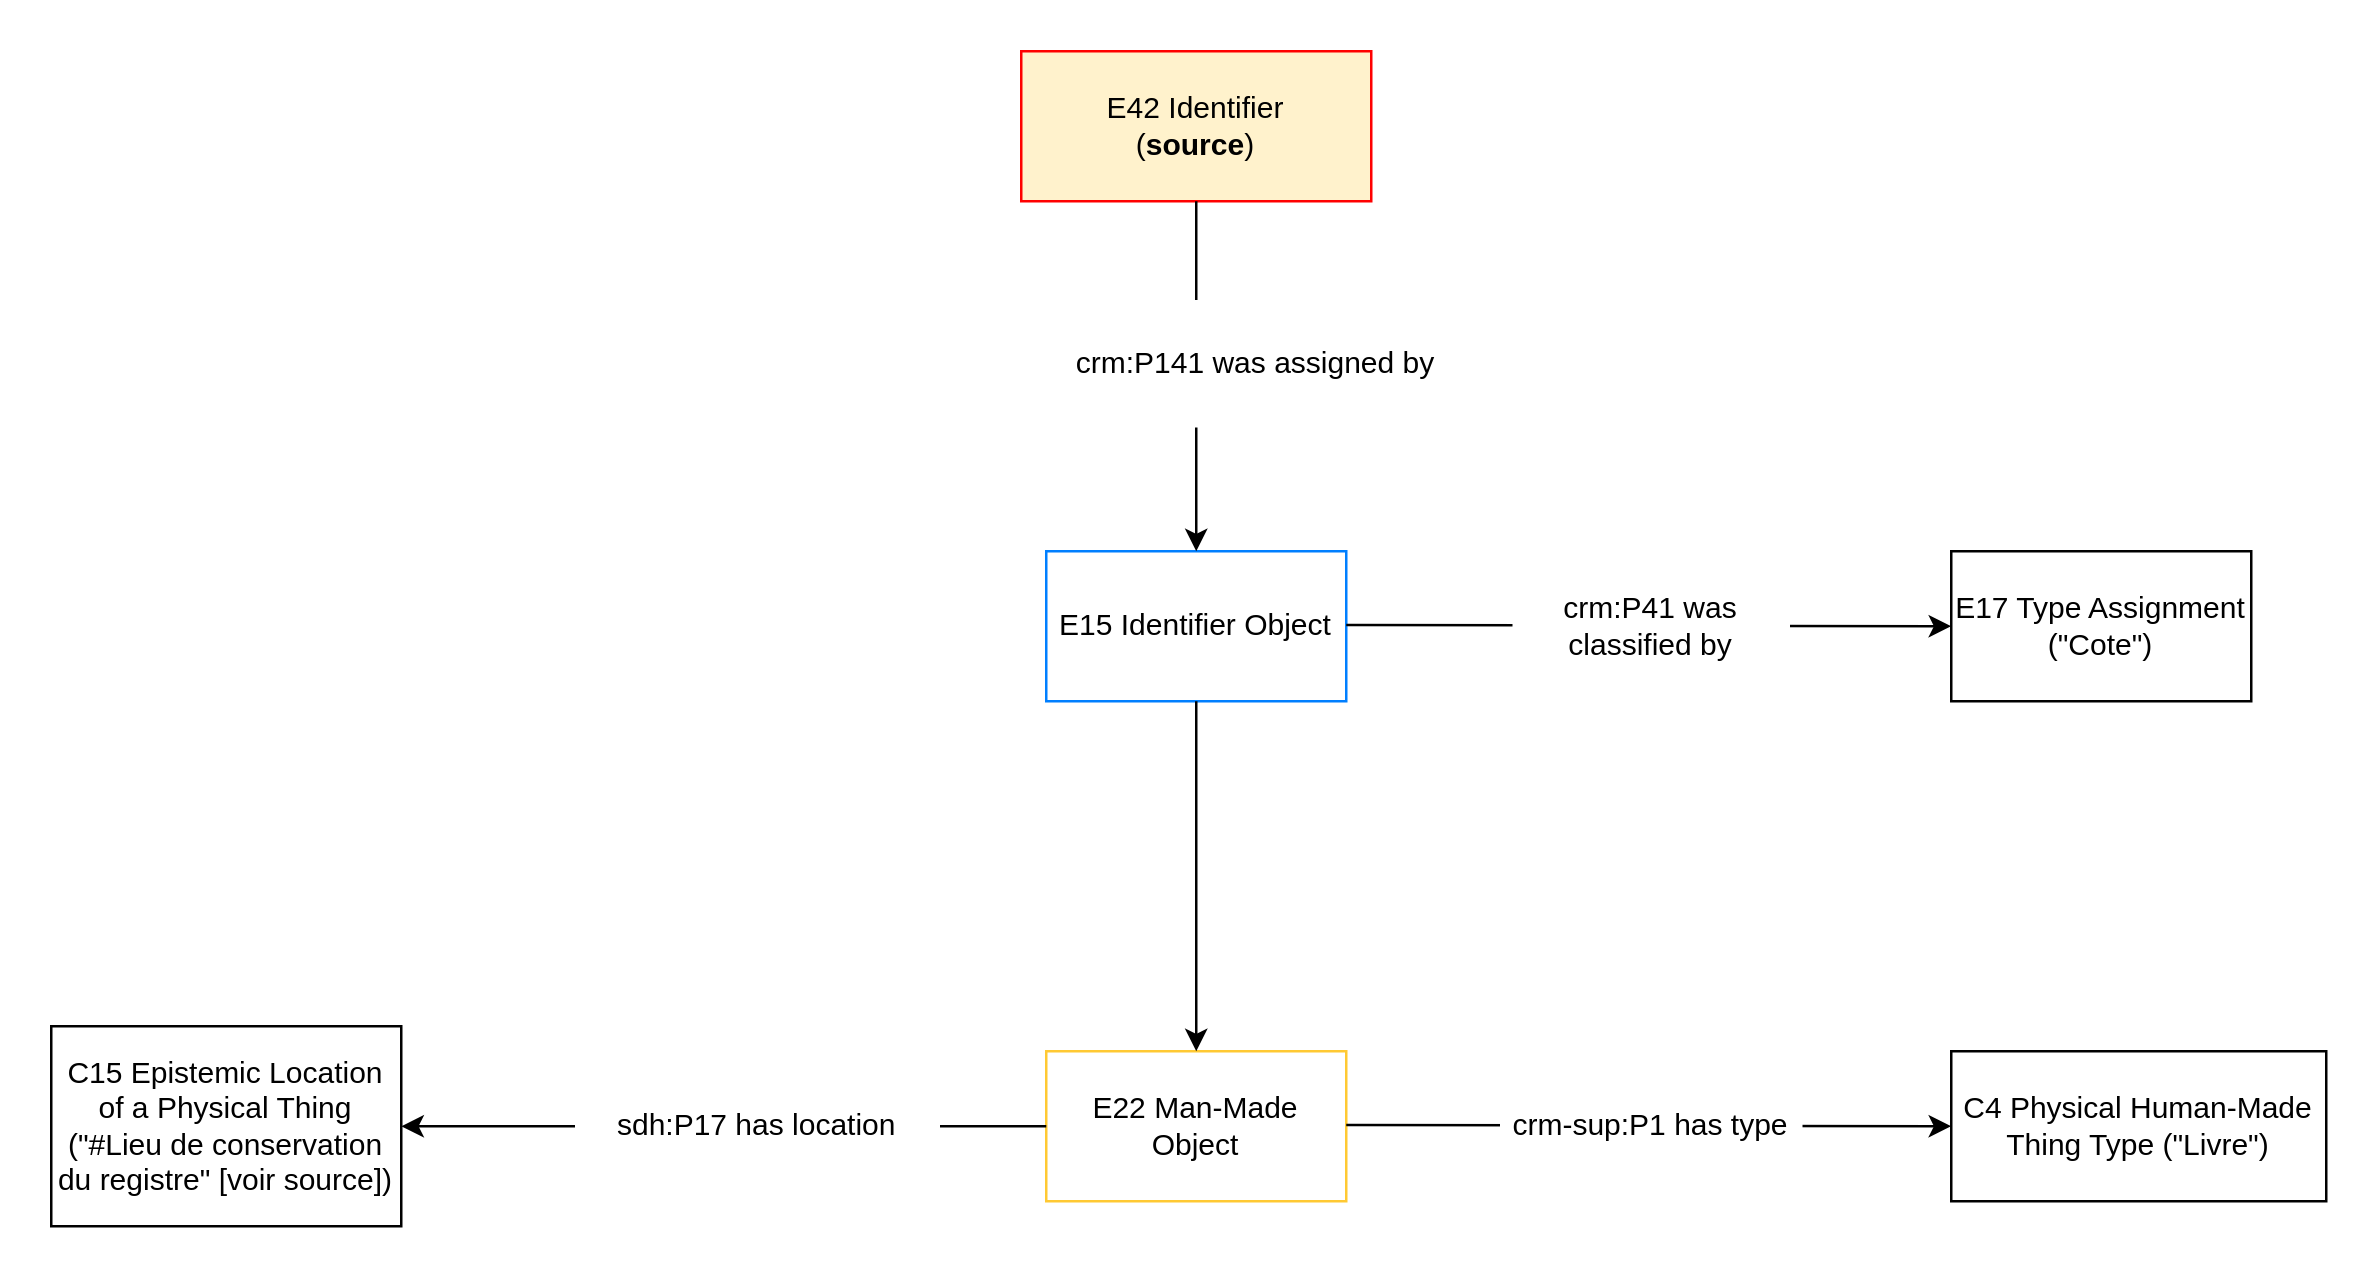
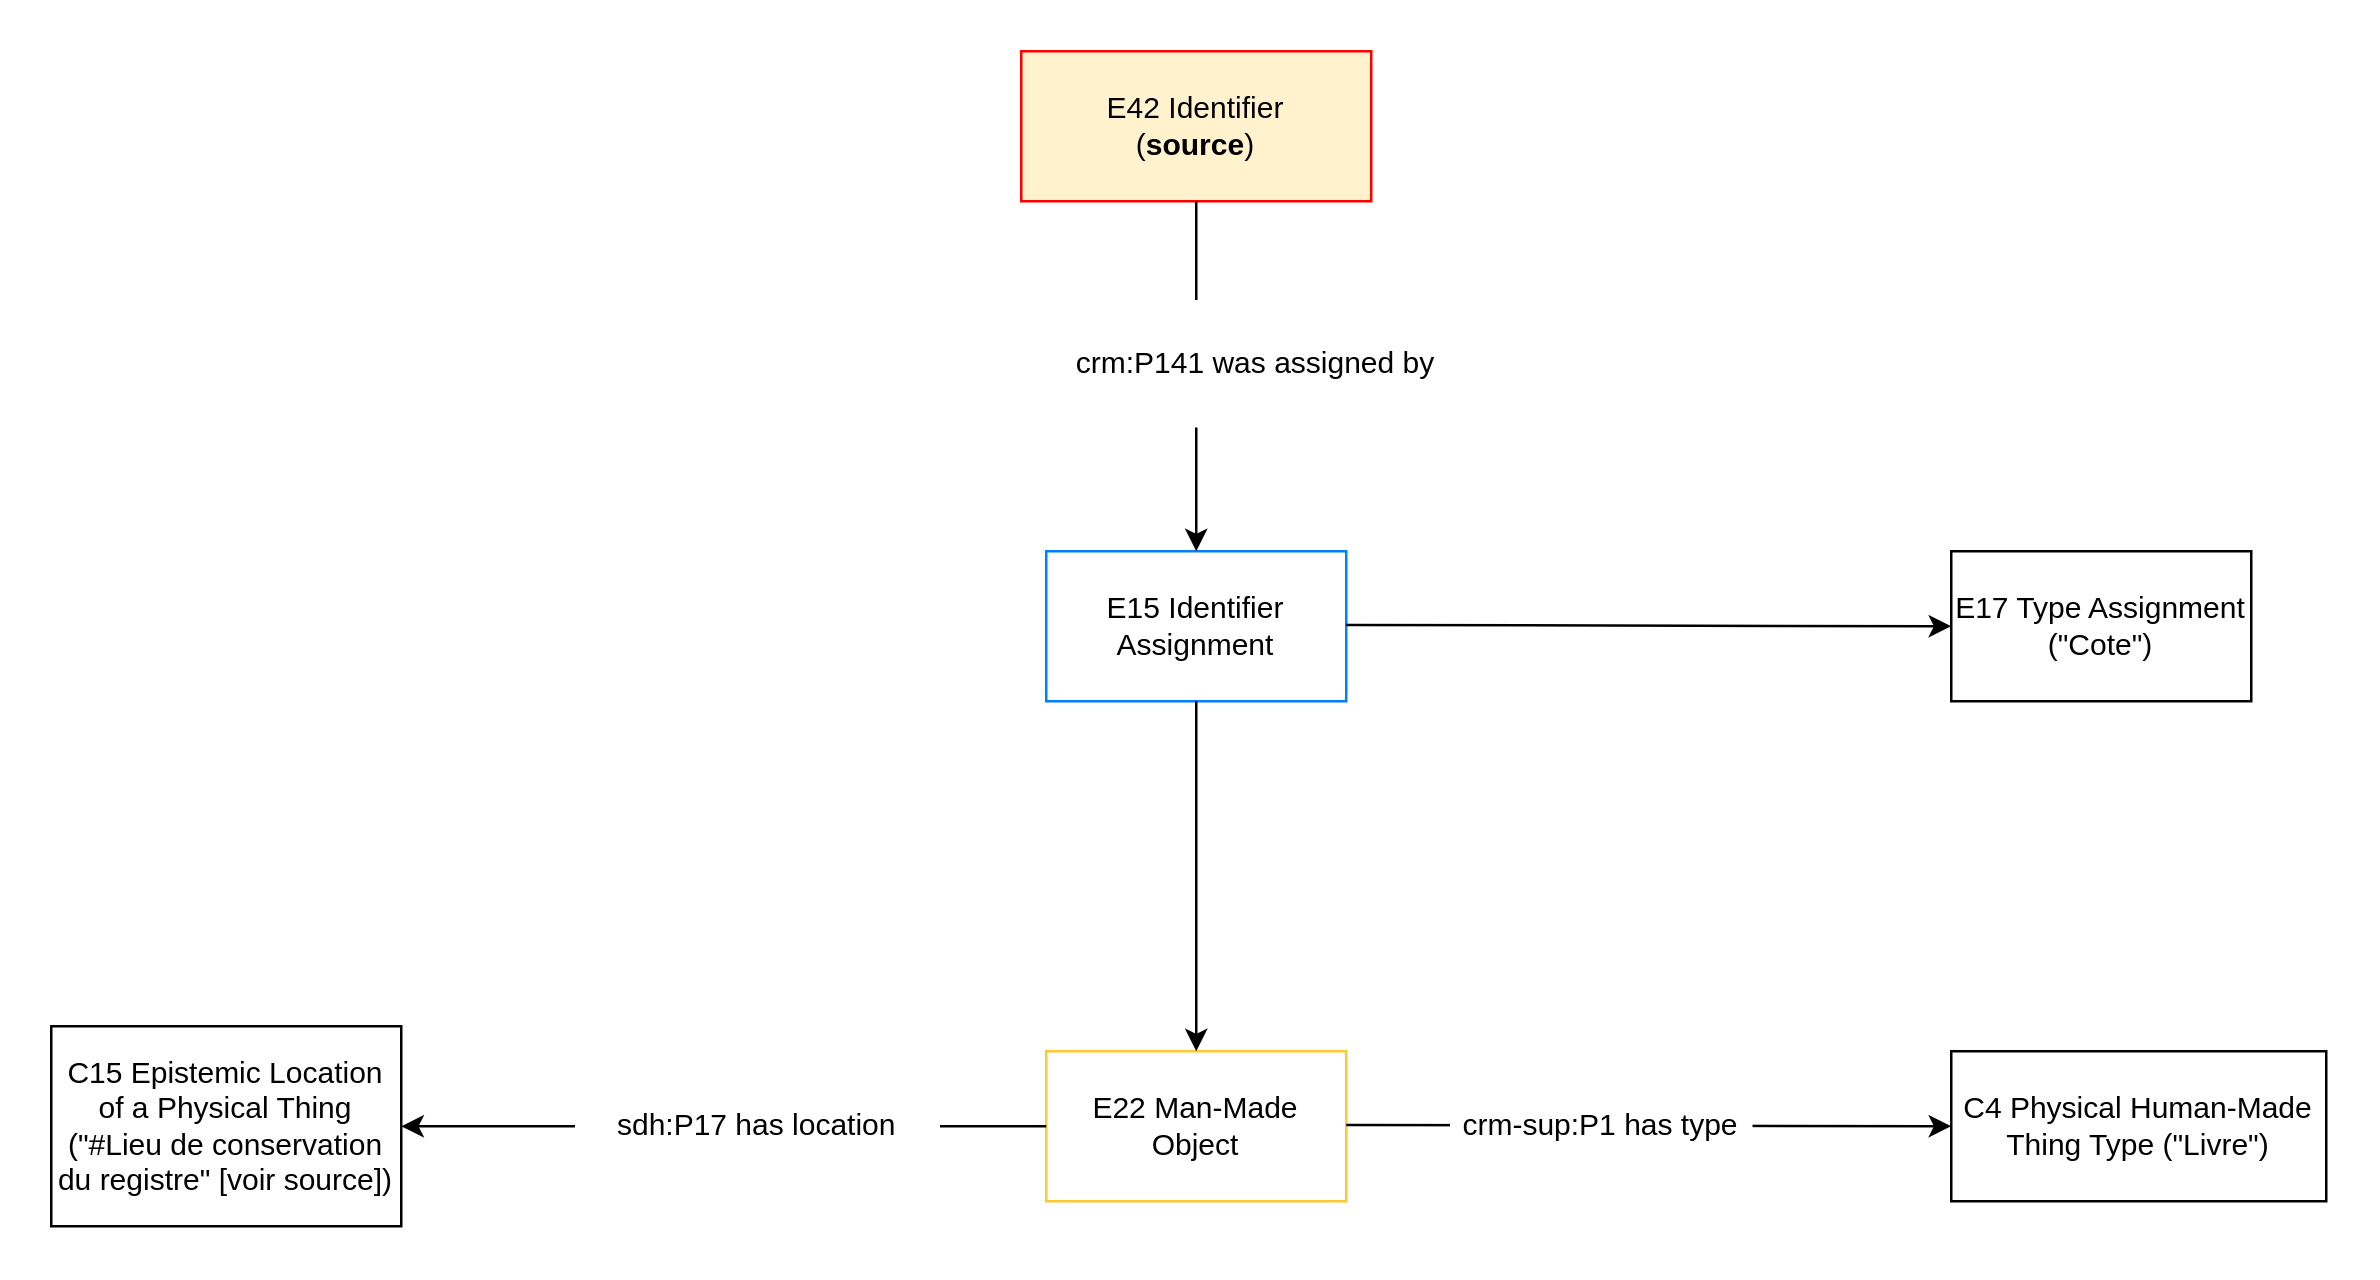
node "E15 Identifier Object": label "E15 Identifier Object" -> "E15 Identifier Assignment"
node "crm:P41 was classified by": removed
node "crm-sup:P1 has type": moved (1651, 1126) -> (1601, 1126)
